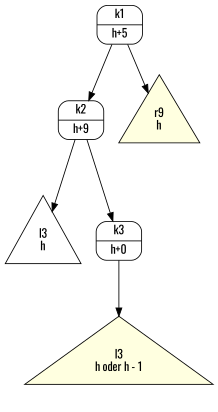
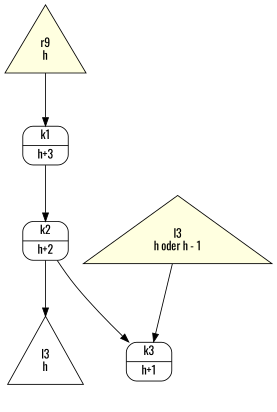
node "k1": text "h+5" -> "h+3"
edge "k1" -> "r9 h": reversed
node "k2": text "h+9" -> "h+2"
node "k3": text "h+0" -> "h+1"
edge "k3" -> "l3 h oder h - 1": reversed
